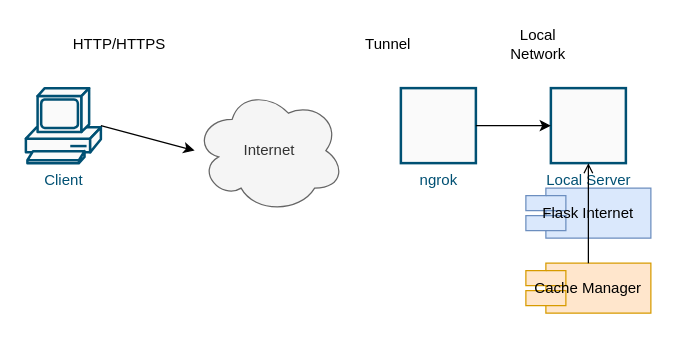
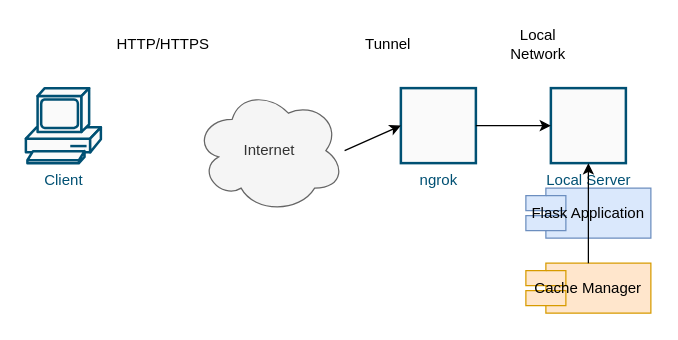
node "HTTP/HTTPS": moved (119, 44) -> (163, 44)
edge "Client" -> "Internet": removed
edge "Internet" -> "ngrok": added
edge "Cache Manager" -> "Local Server": arrowhead open -> classic
node "Flask Internet": label "Flask Internet" -> "Flask Application"
